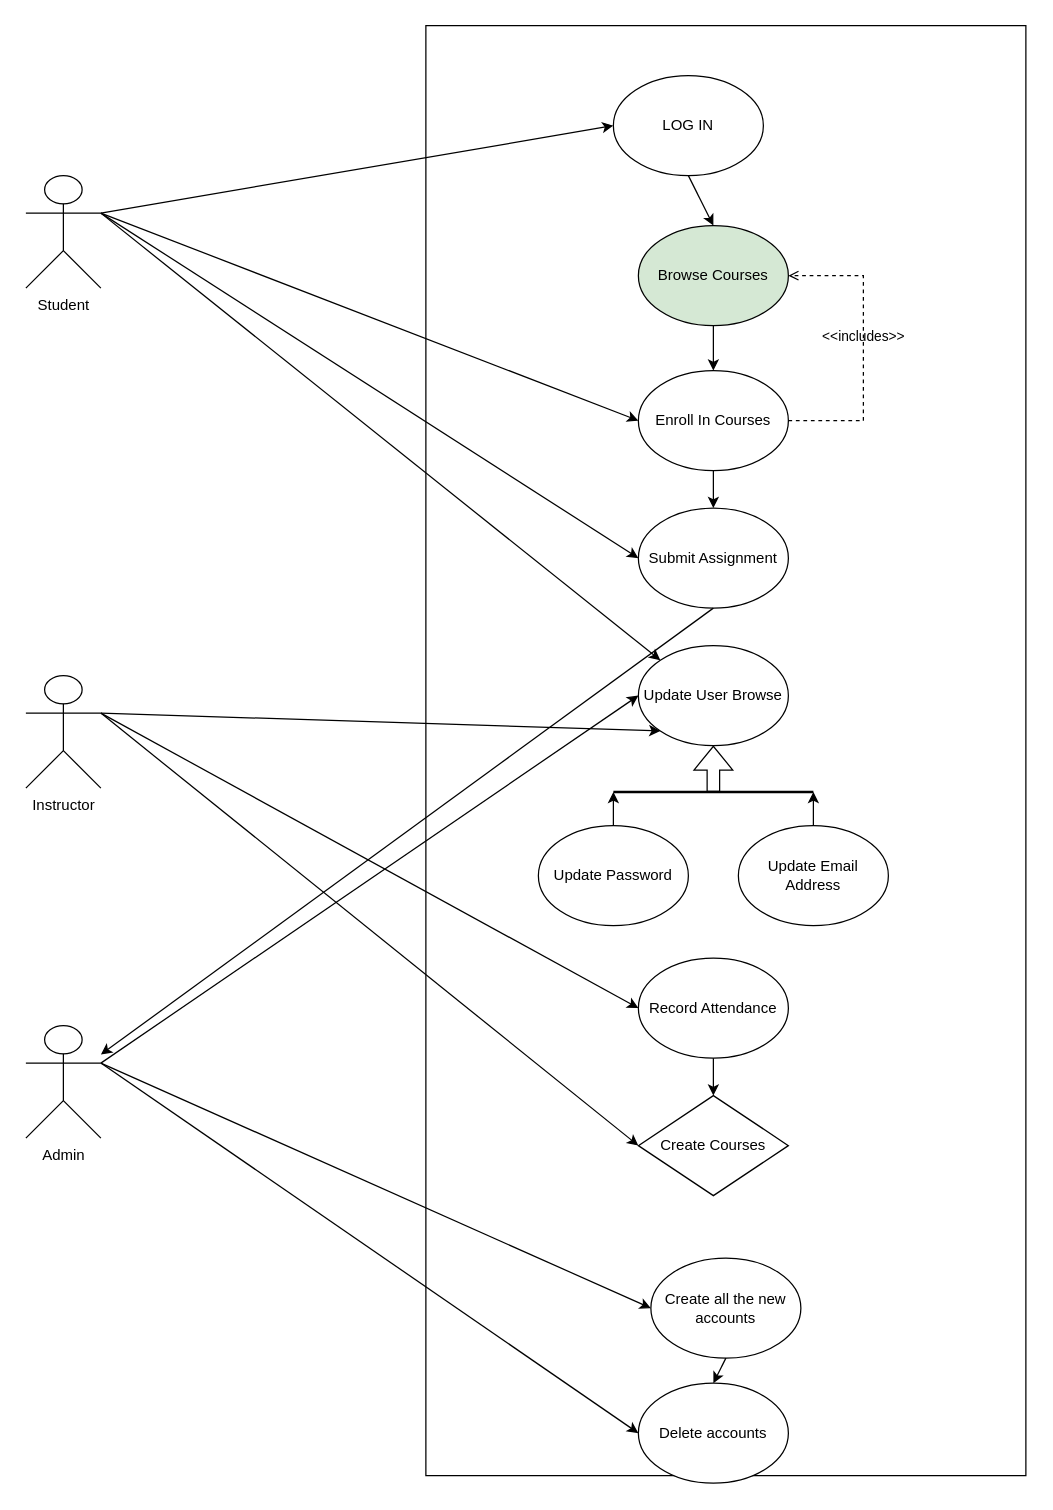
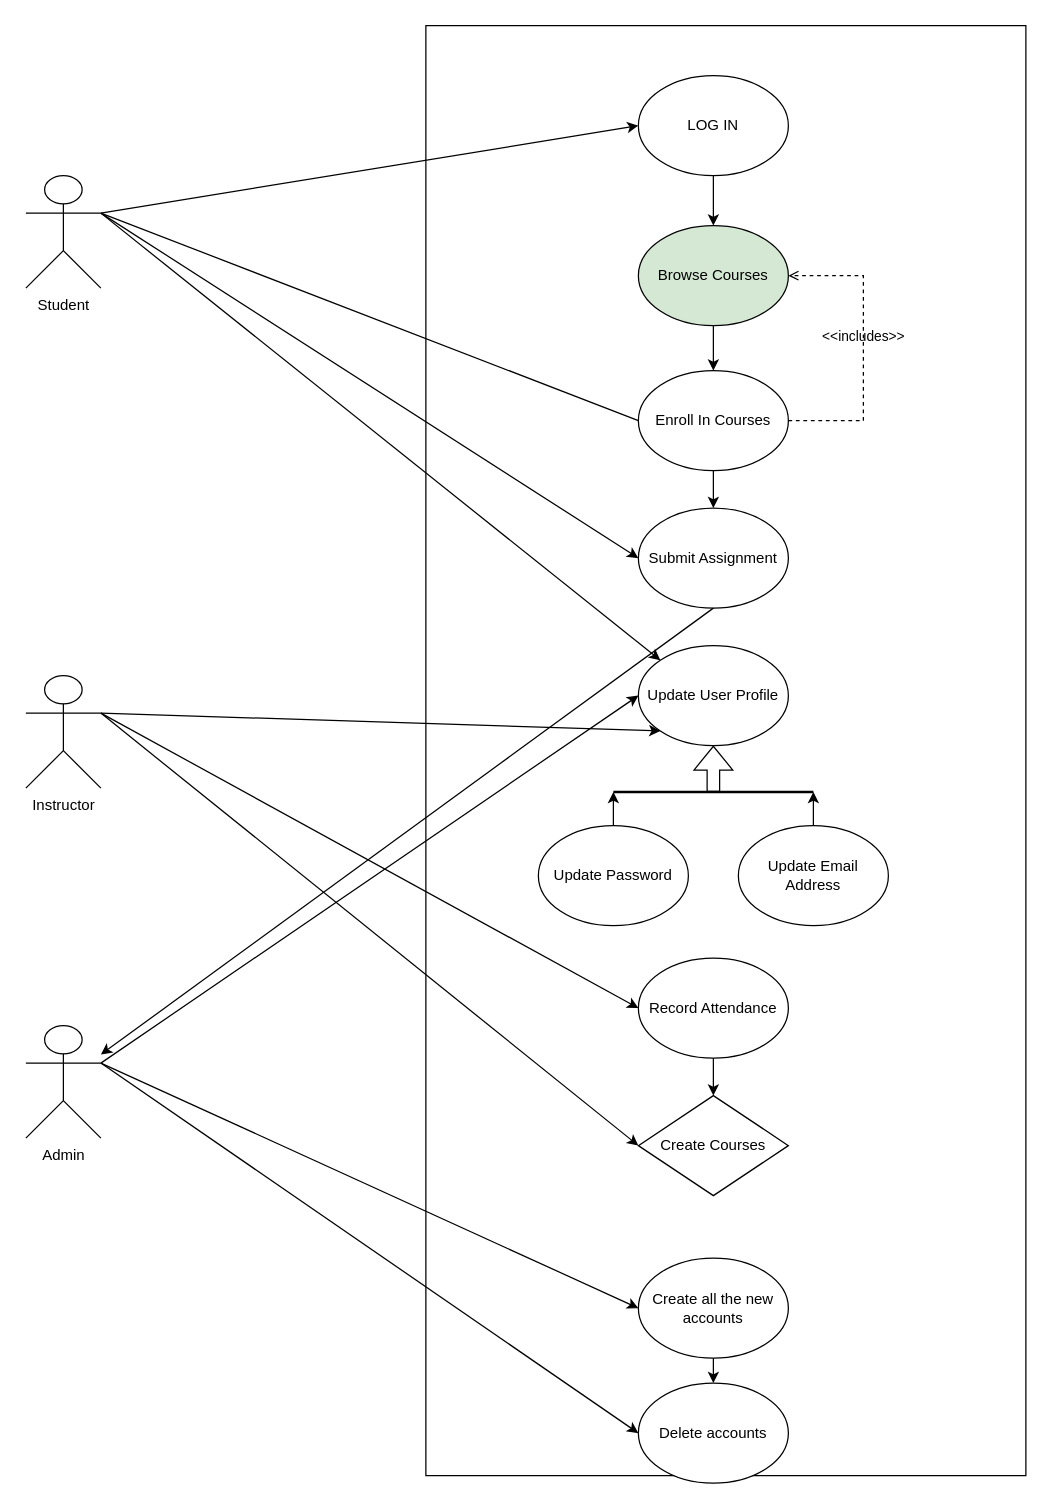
node "LOG IN": moved (688, 126) -> (713, 126)
edge "Student" -> "Enroll In Courses": arrowhead classic -> none
node "Update User Browse": label "Update User Browse" -> "Update User Profile"
node "Create all the new accounts": moved (726, 1308) -> (713, 1308)
